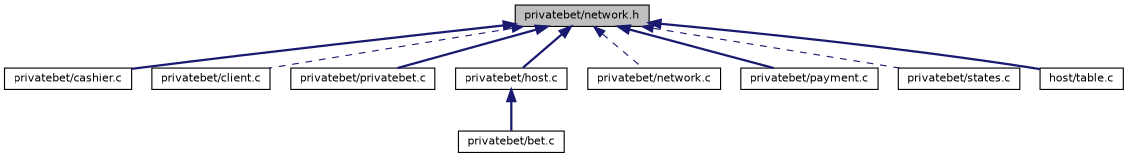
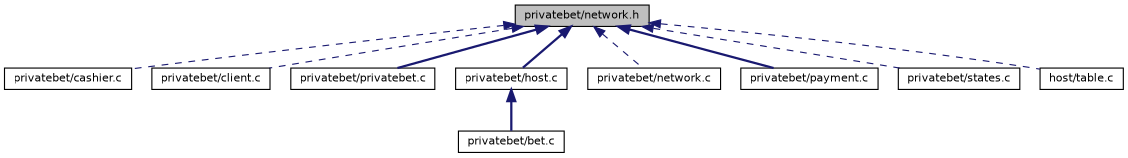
edge "host/table.c" -> "privatebet/network.h": style bold -> dashed
edge "privatebet/cashier.c" -> "privatebet/network.h": style bold -> dashed
